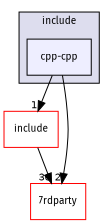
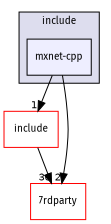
node "cpp-cpp": label "cpp-cpp" -> "mxnet-cpp"
